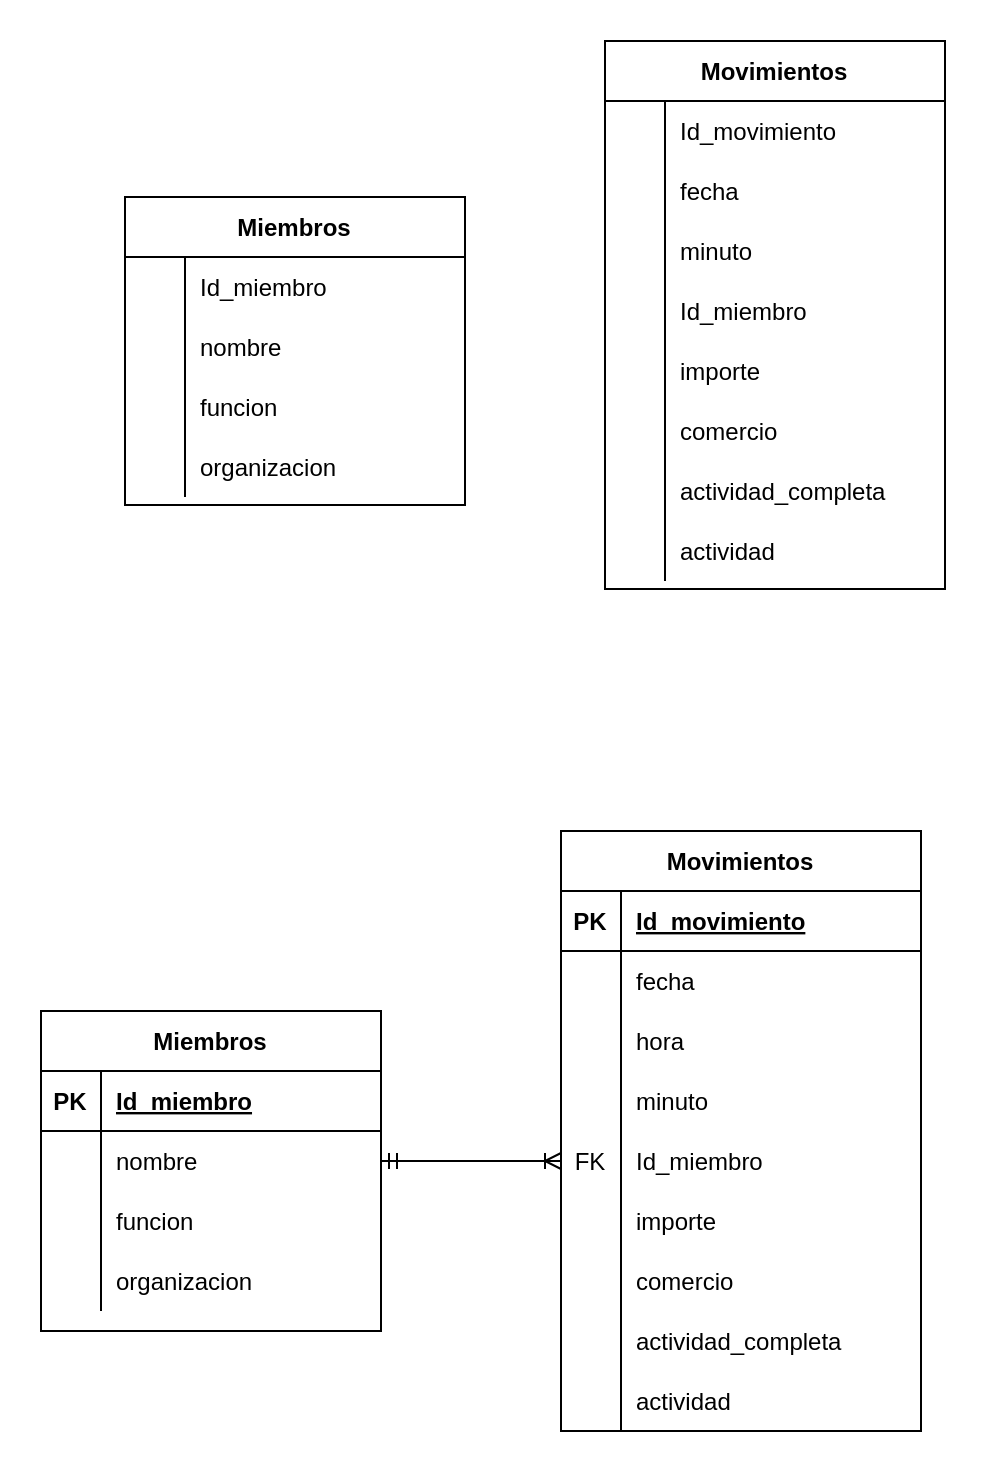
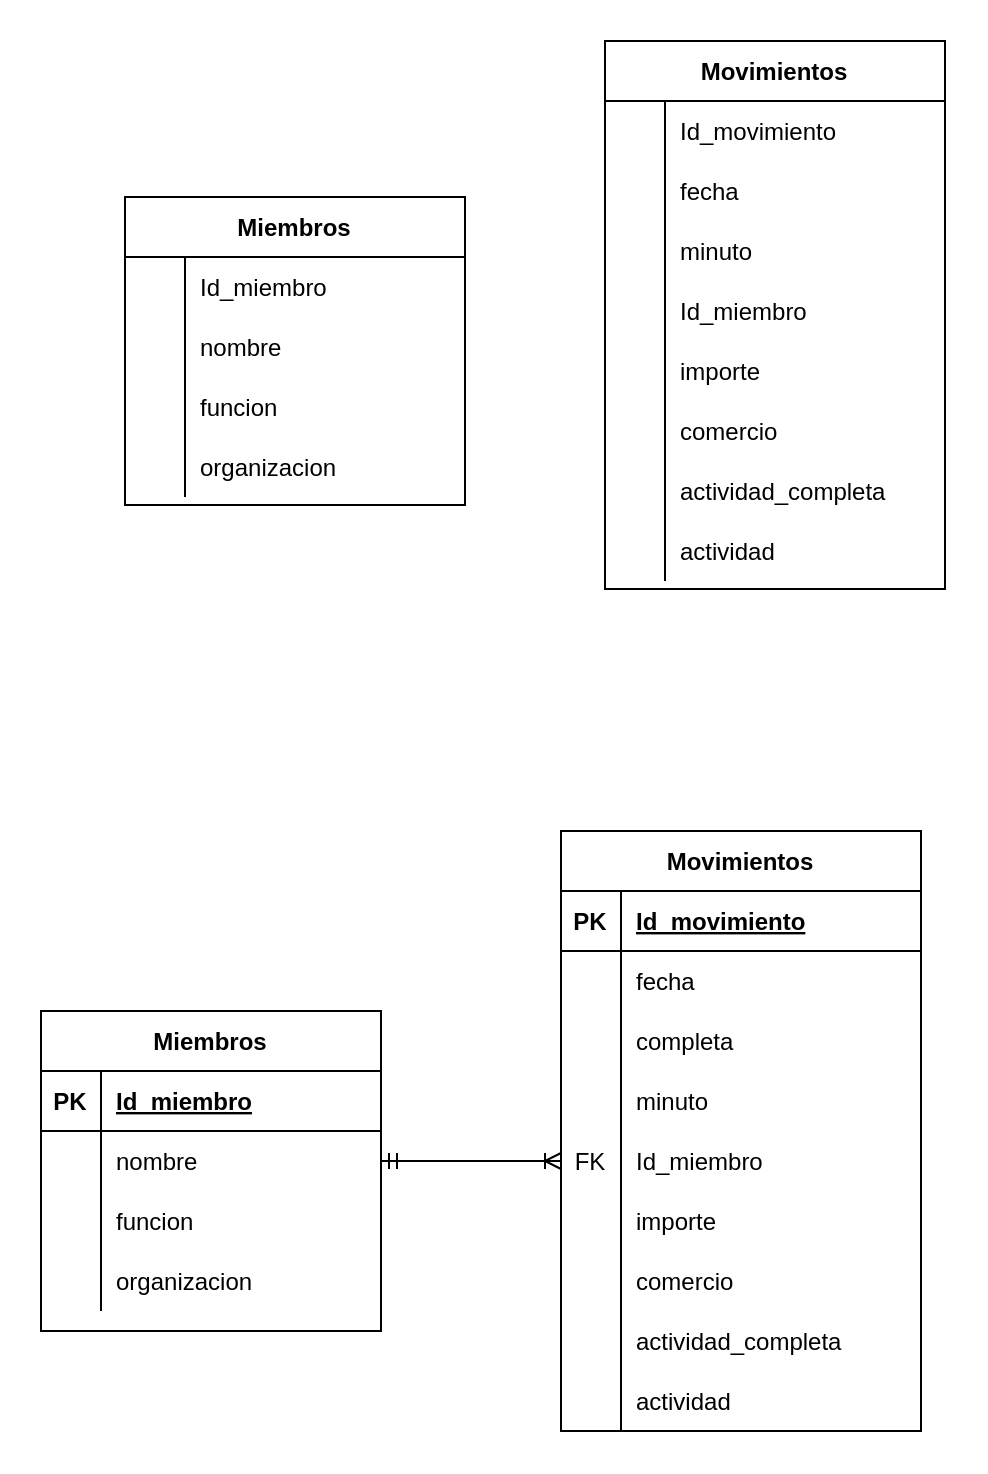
node "hora": label "hora" -> "completa"
